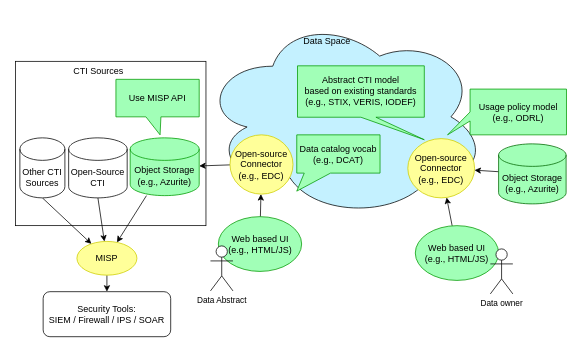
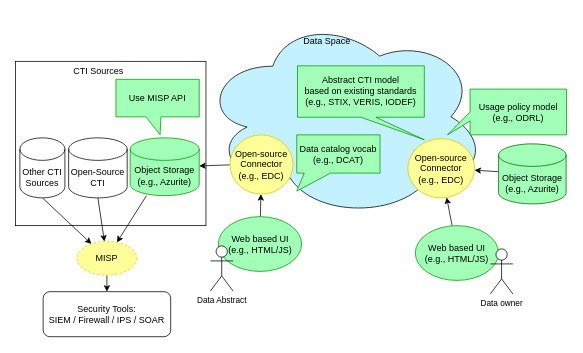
node "MISP": style solid -> dashed
